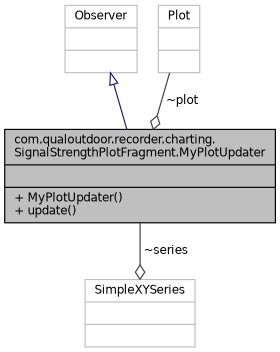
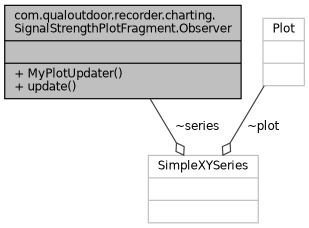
node "Observer": removed
edge "Plot" -> "com.qualoutdoor.recorder.charting.": now "Plot" -> "SimpleXYSeries"
node "com.qualoutdoor.recorder.charting.": text "SignalStrengthPlotFragment.MyPlotUpdater" -> "SignalStrengthPlotFragment.Observer"
